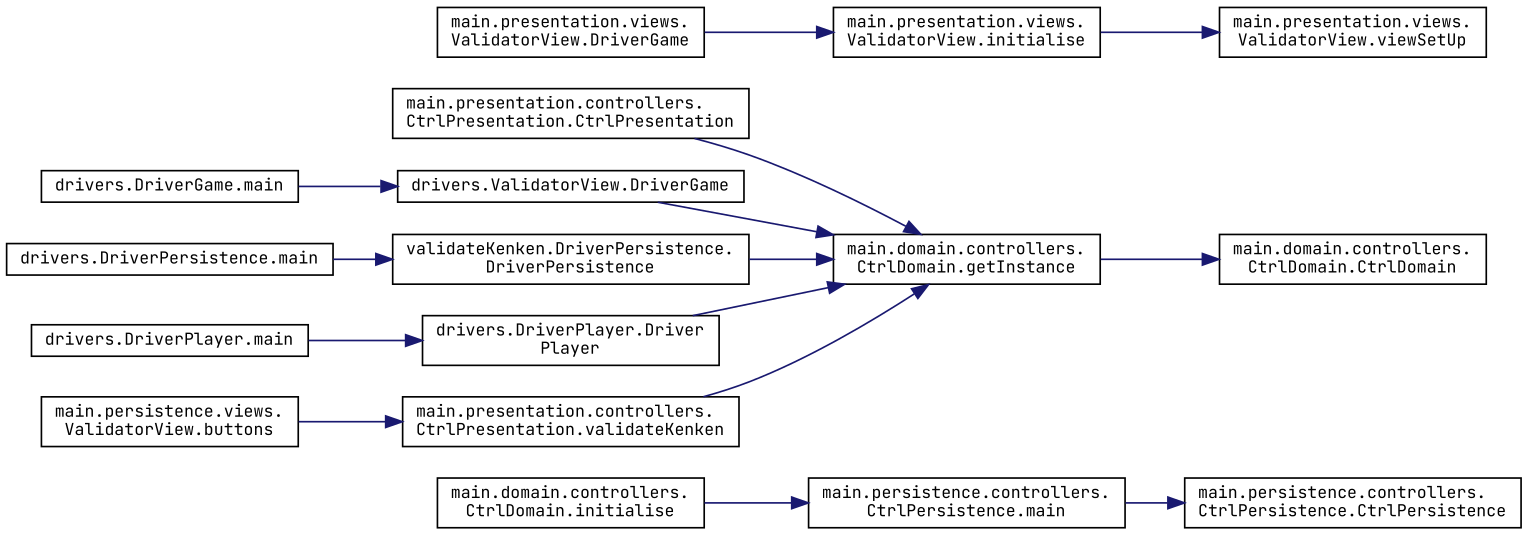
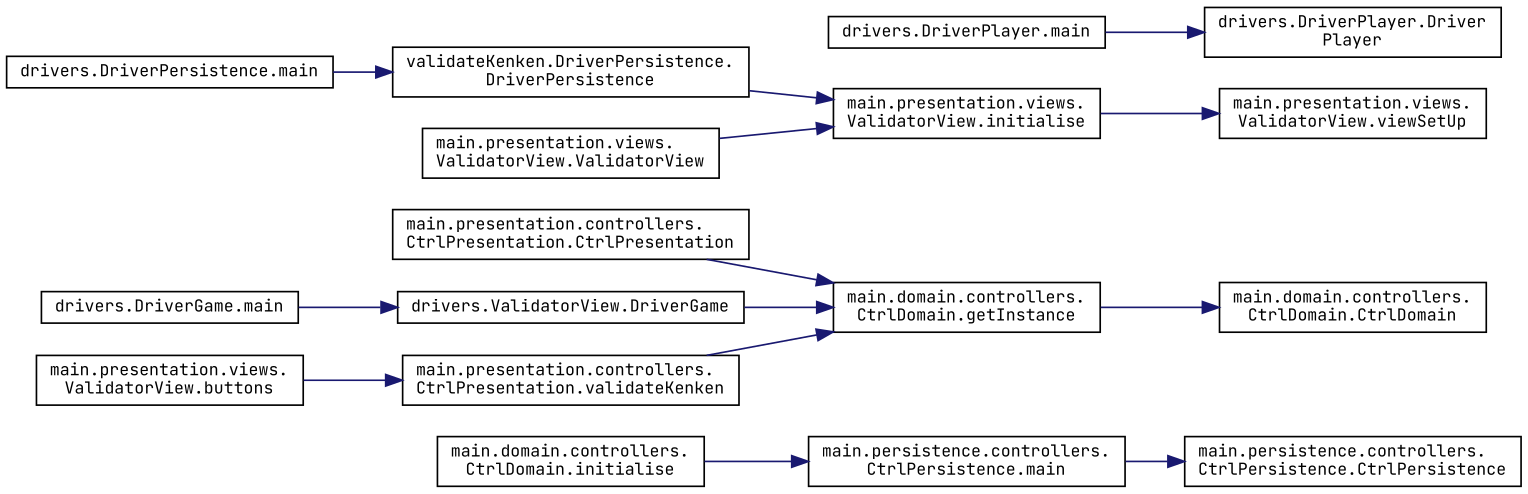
node "main.presentation.views. ValidatorView.DriverGame": label "main.presentation.views. ValidatorView.DriverGame" -> "main.presentation.views. ValidatorView.ValidatorView"
edge "validateKenken.DriverPersistence. DriverPersistence" -> "main.domain.controllers. CtrlDomain.getInstance": now "validateKenken.DriverPersistence. DriverPersistence" -> "main.presentation.views. ValidatorView.initialise"
edge "drivers.DriverPlayer.Driver Player" -> "main.domain.controllers. CtrlDomain.getInstance": removed
node "main.persistence.views. ValidatorView.buttons": label "main.persistence.views. ValidatorView.buttons" -> "main.presentation.views. ValidatorView.buttons"
